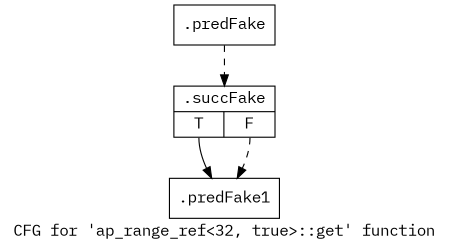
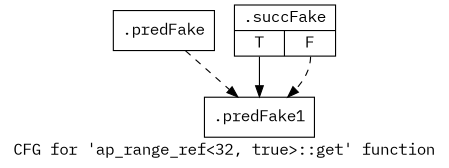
edge ".predFake" -> ".succFake": now ".predFake" -> ".predFake1"
